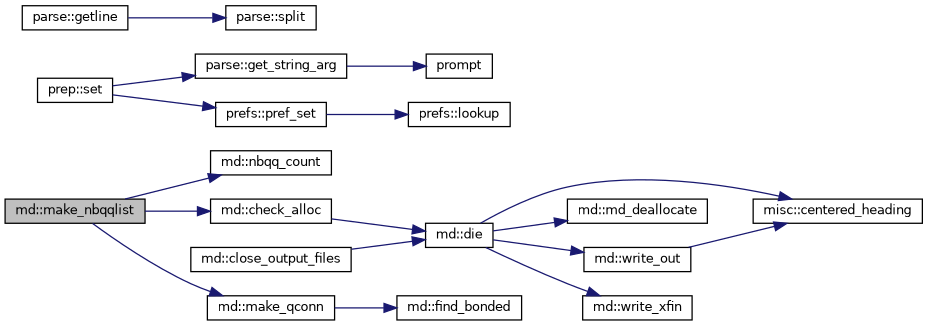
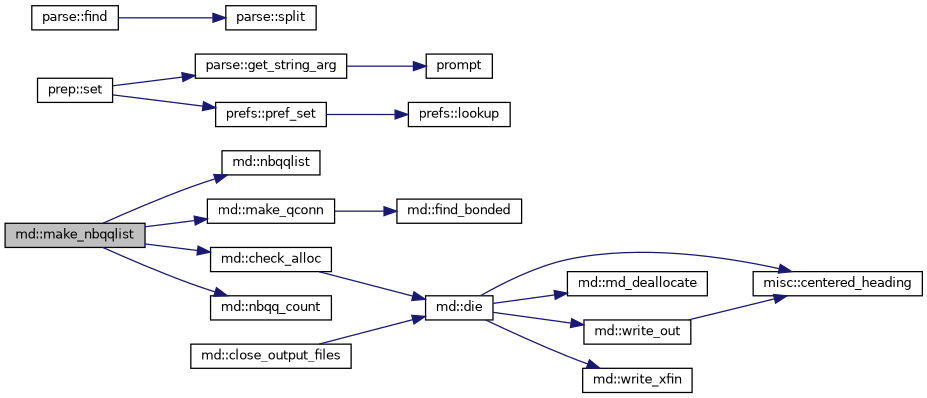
node "parse::getline": label "parse::getline" -> "parse::find"
node "md::nbqqlist": added
